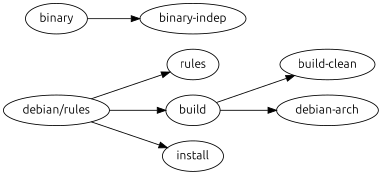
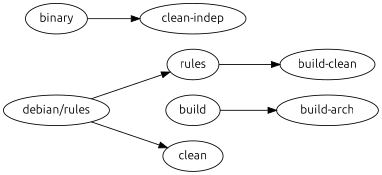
node "binary-indep": label "binary-indep" -> "clean-indep"
edge "build" -> "build-clean": now "rules" -> "build-clean"
edge "debian/rules" -> "build": removed
node "debian-arch": label "debian-arch" -> "build-arch"
node "install": label "install" -> "clean"
